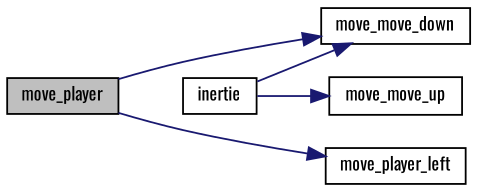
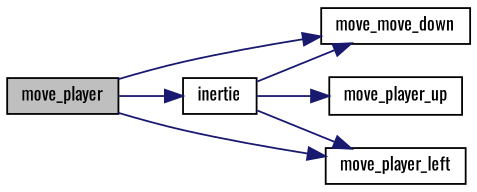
edge "move_player" -> "inertie": added
node "move_move_up": label "move_move_up" -> "move_player_up"
edge "inertie" -> "move_player_left": added
